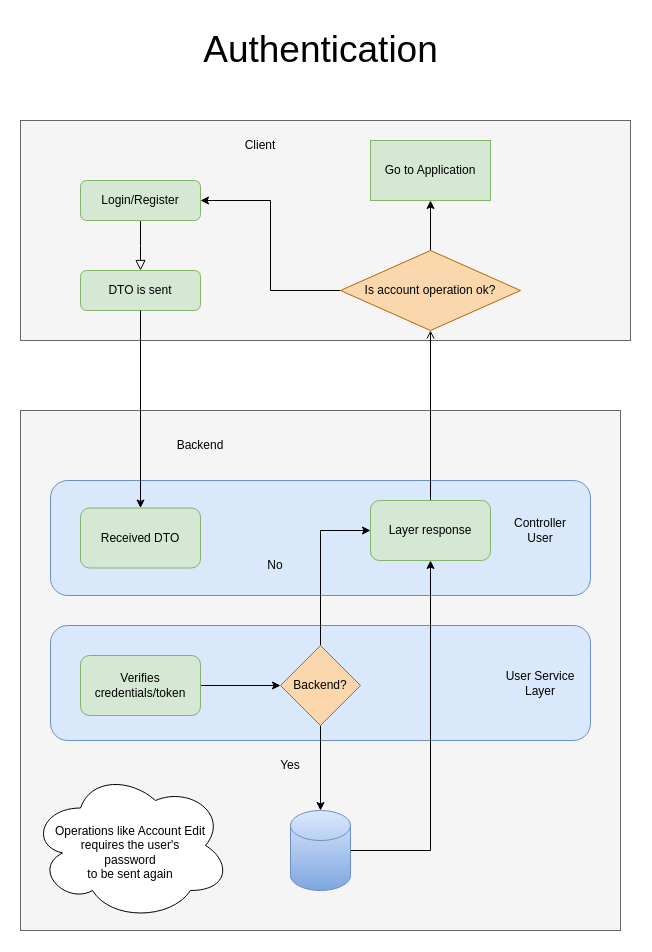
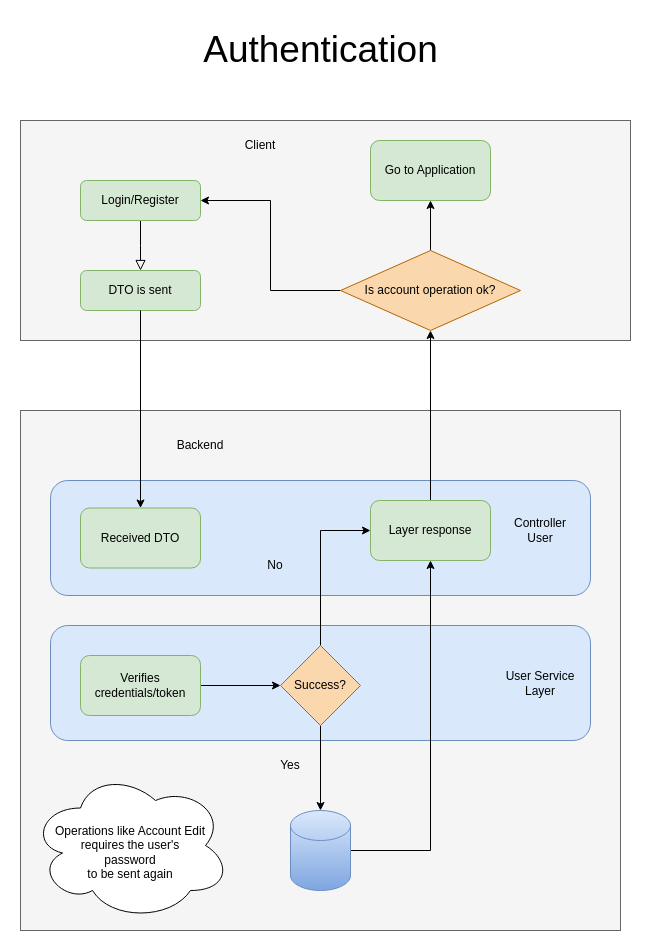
node "Go to Application": shape rectangle -> rounded rectangle
edge "Layer response" -> "Is account operation ok?": arrowhead open -> classic
node "Backend?": label "Backend?" -> "Success?"
